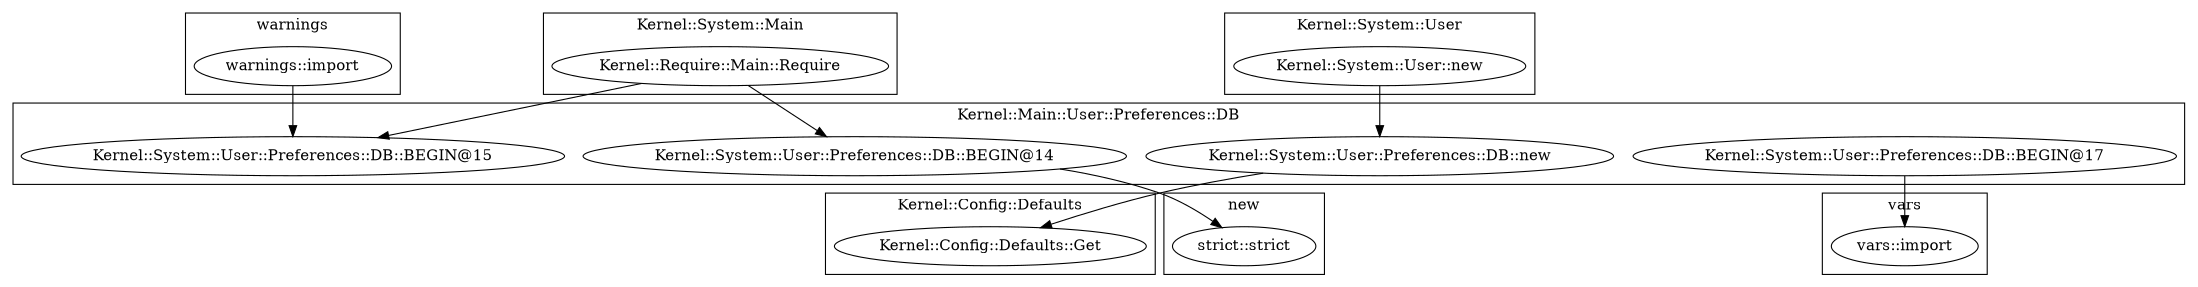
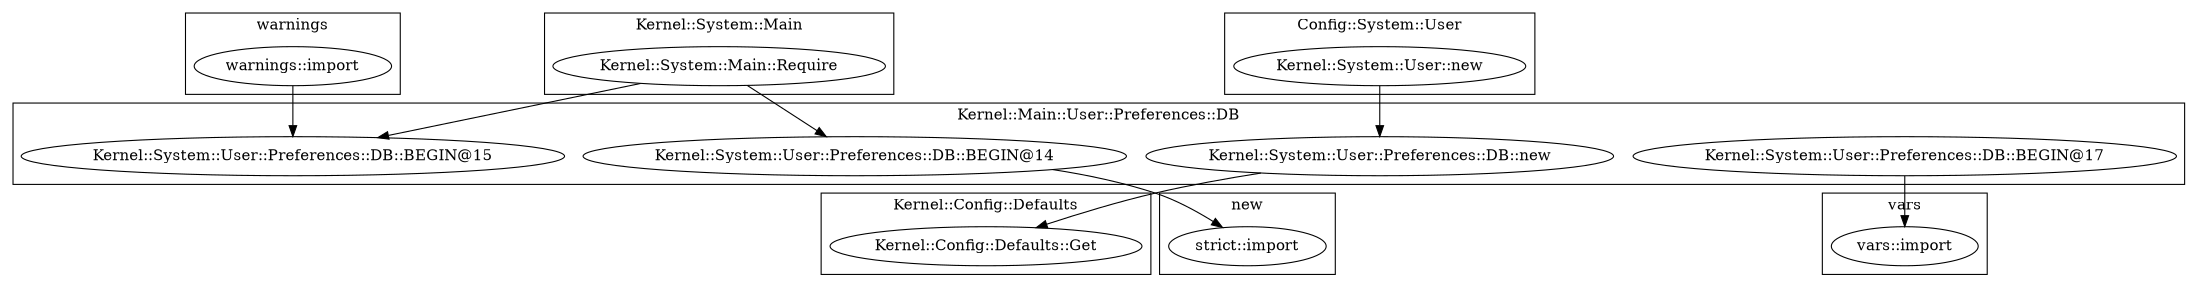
cluster "Kernel::System::User": label "Kernel::System::User" -> "Config::System::User"
node "Kernel::Require::Main::Require": label "Kernel::Require::Main::Require" -> "Kernel::System::Main::Require"
node "strict::strict": label "strict::strict" -> "strict::import"
